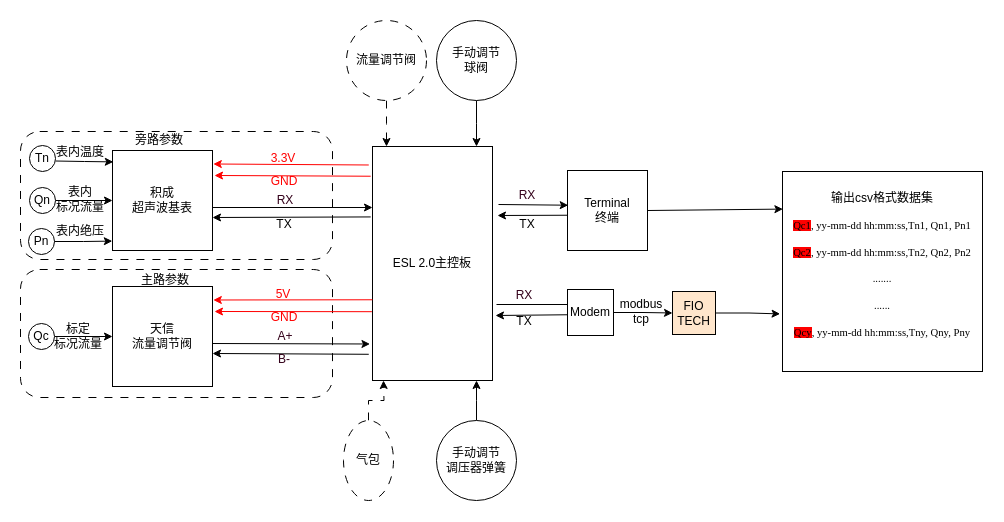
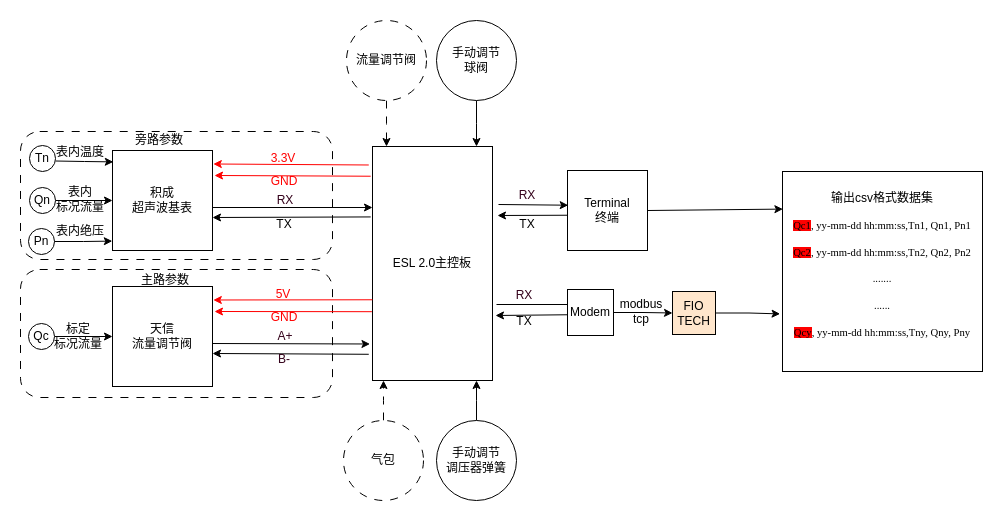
node "气包": size 50x80 -> 80x80
